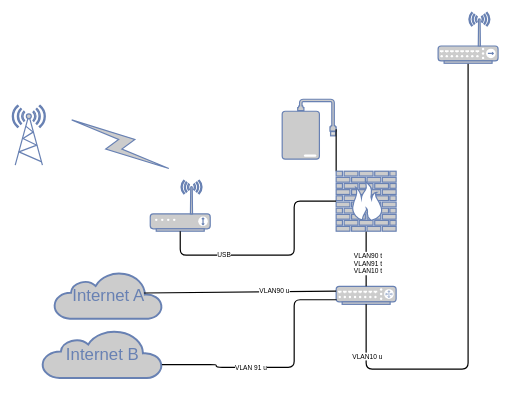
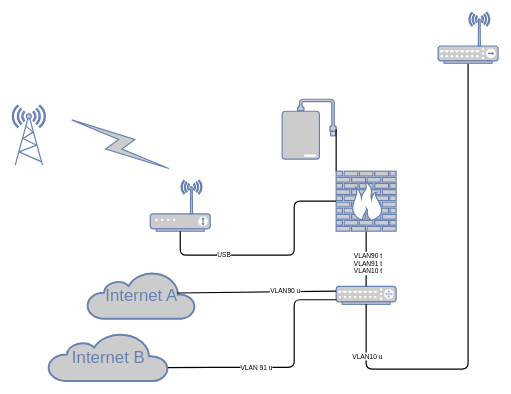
node "Internet A": moved (108, 296) -> (141, 296)
node "Internet B": moved (102, 354) -> (108, 357)
